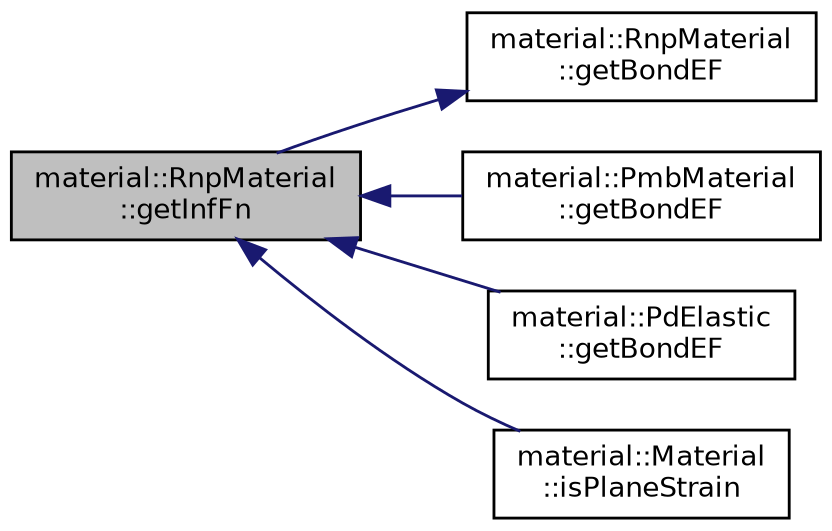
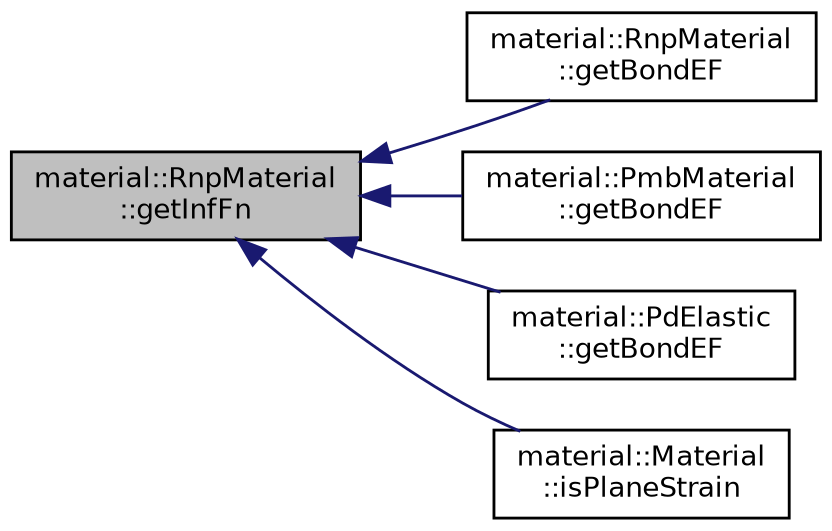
edge "material::RnpMaterial ::getInfFn" -> "material::RnpMaterial ::getBondEF": reversed
